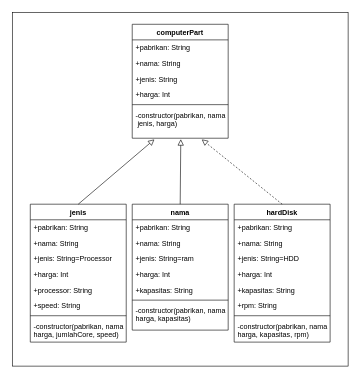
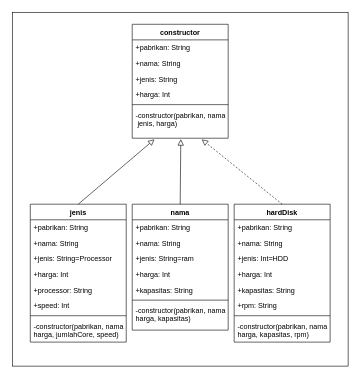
node "computerPart": label "computerPart" -> "constructor"
node "+jenis: String=HDD": label "+jenis: String=HDD" -> "+jenis: Int=HDD"
node "+speed: String": label "+speed: String" -> "+speed: Int"
